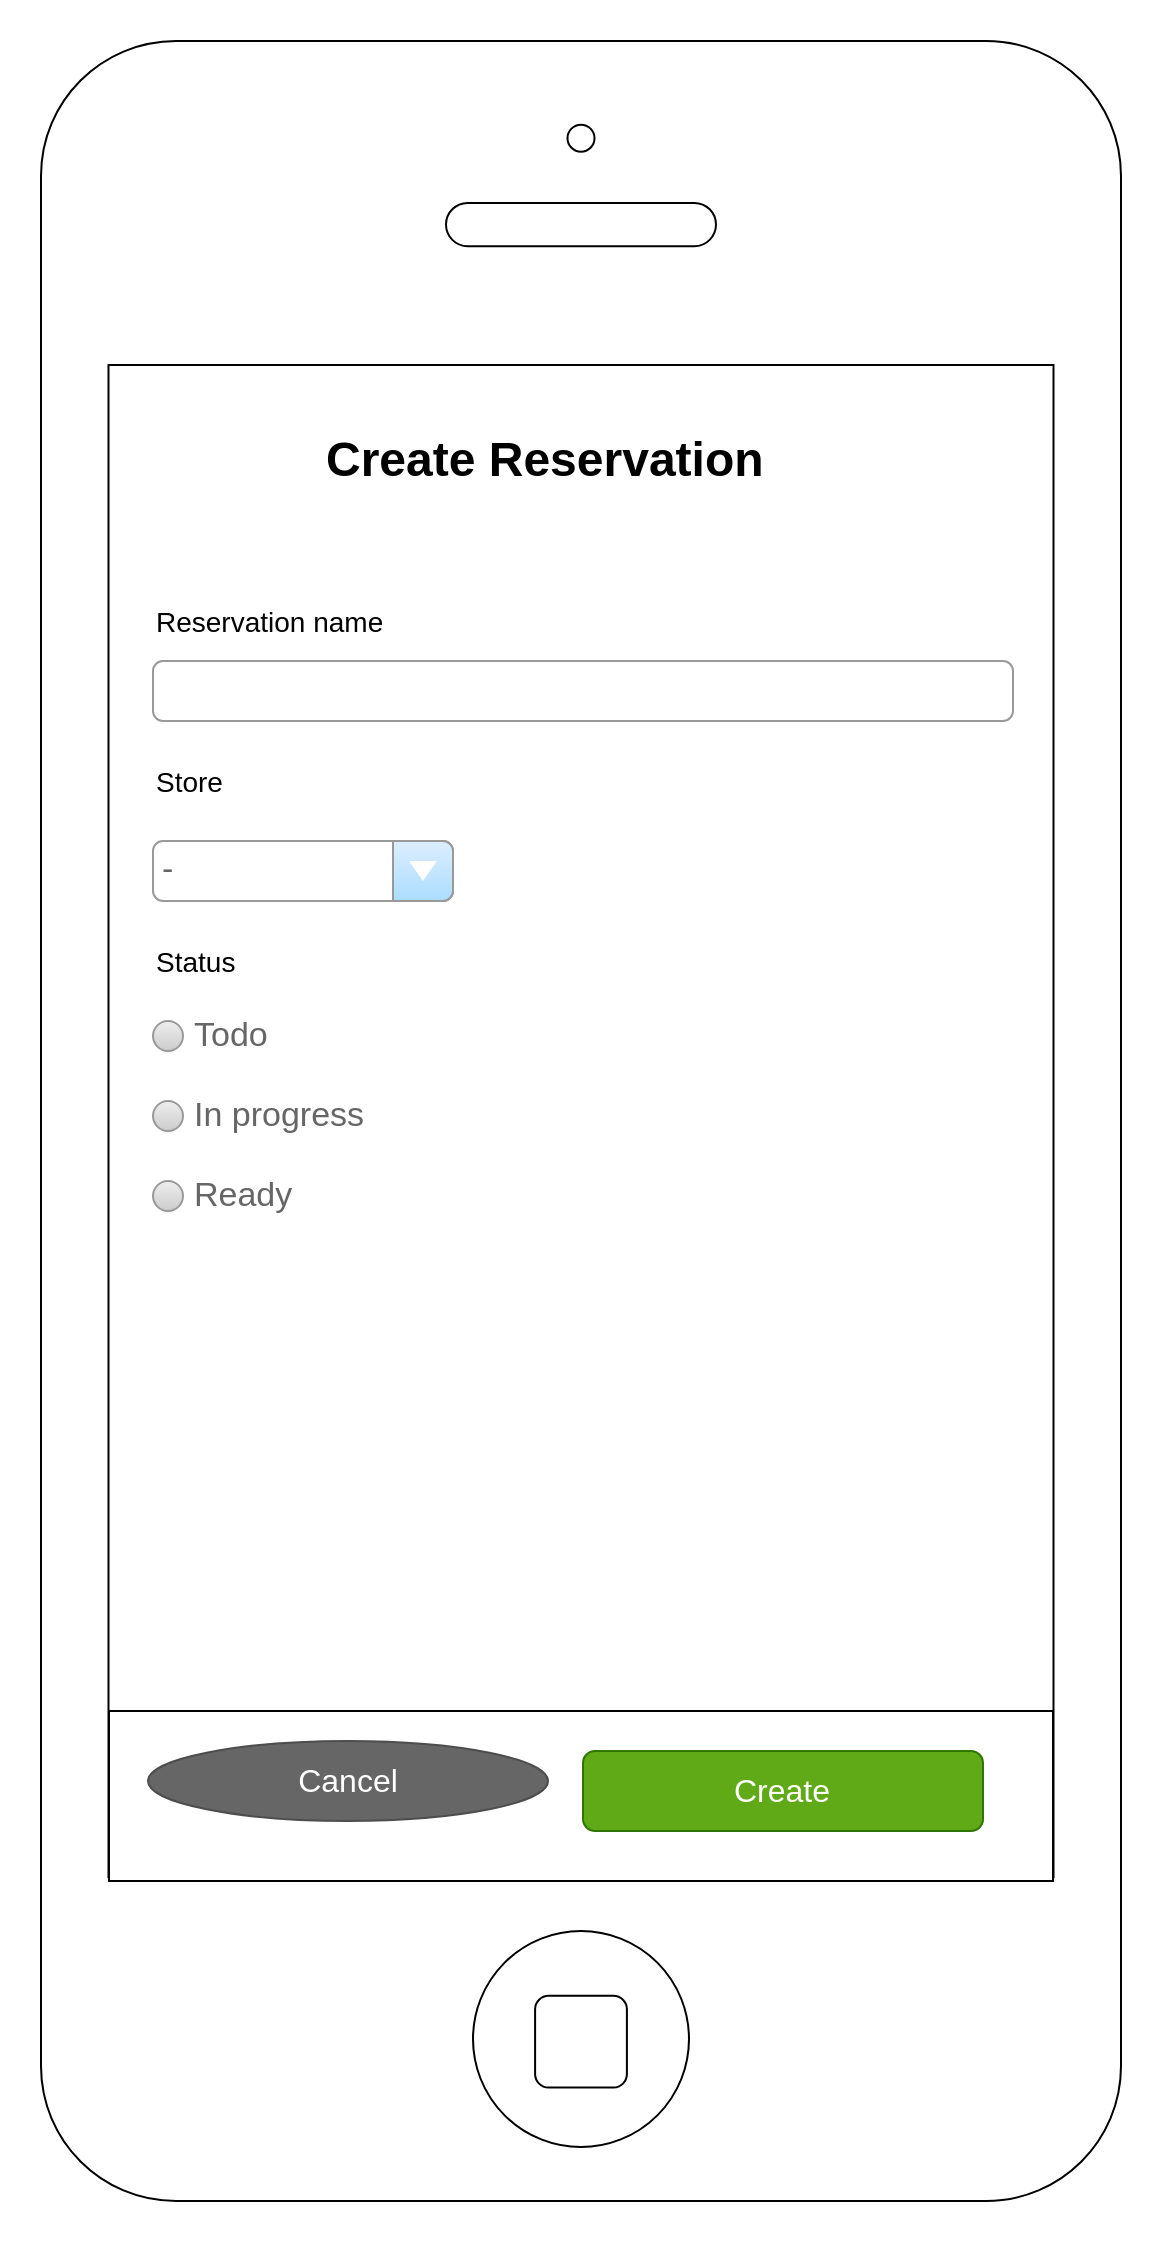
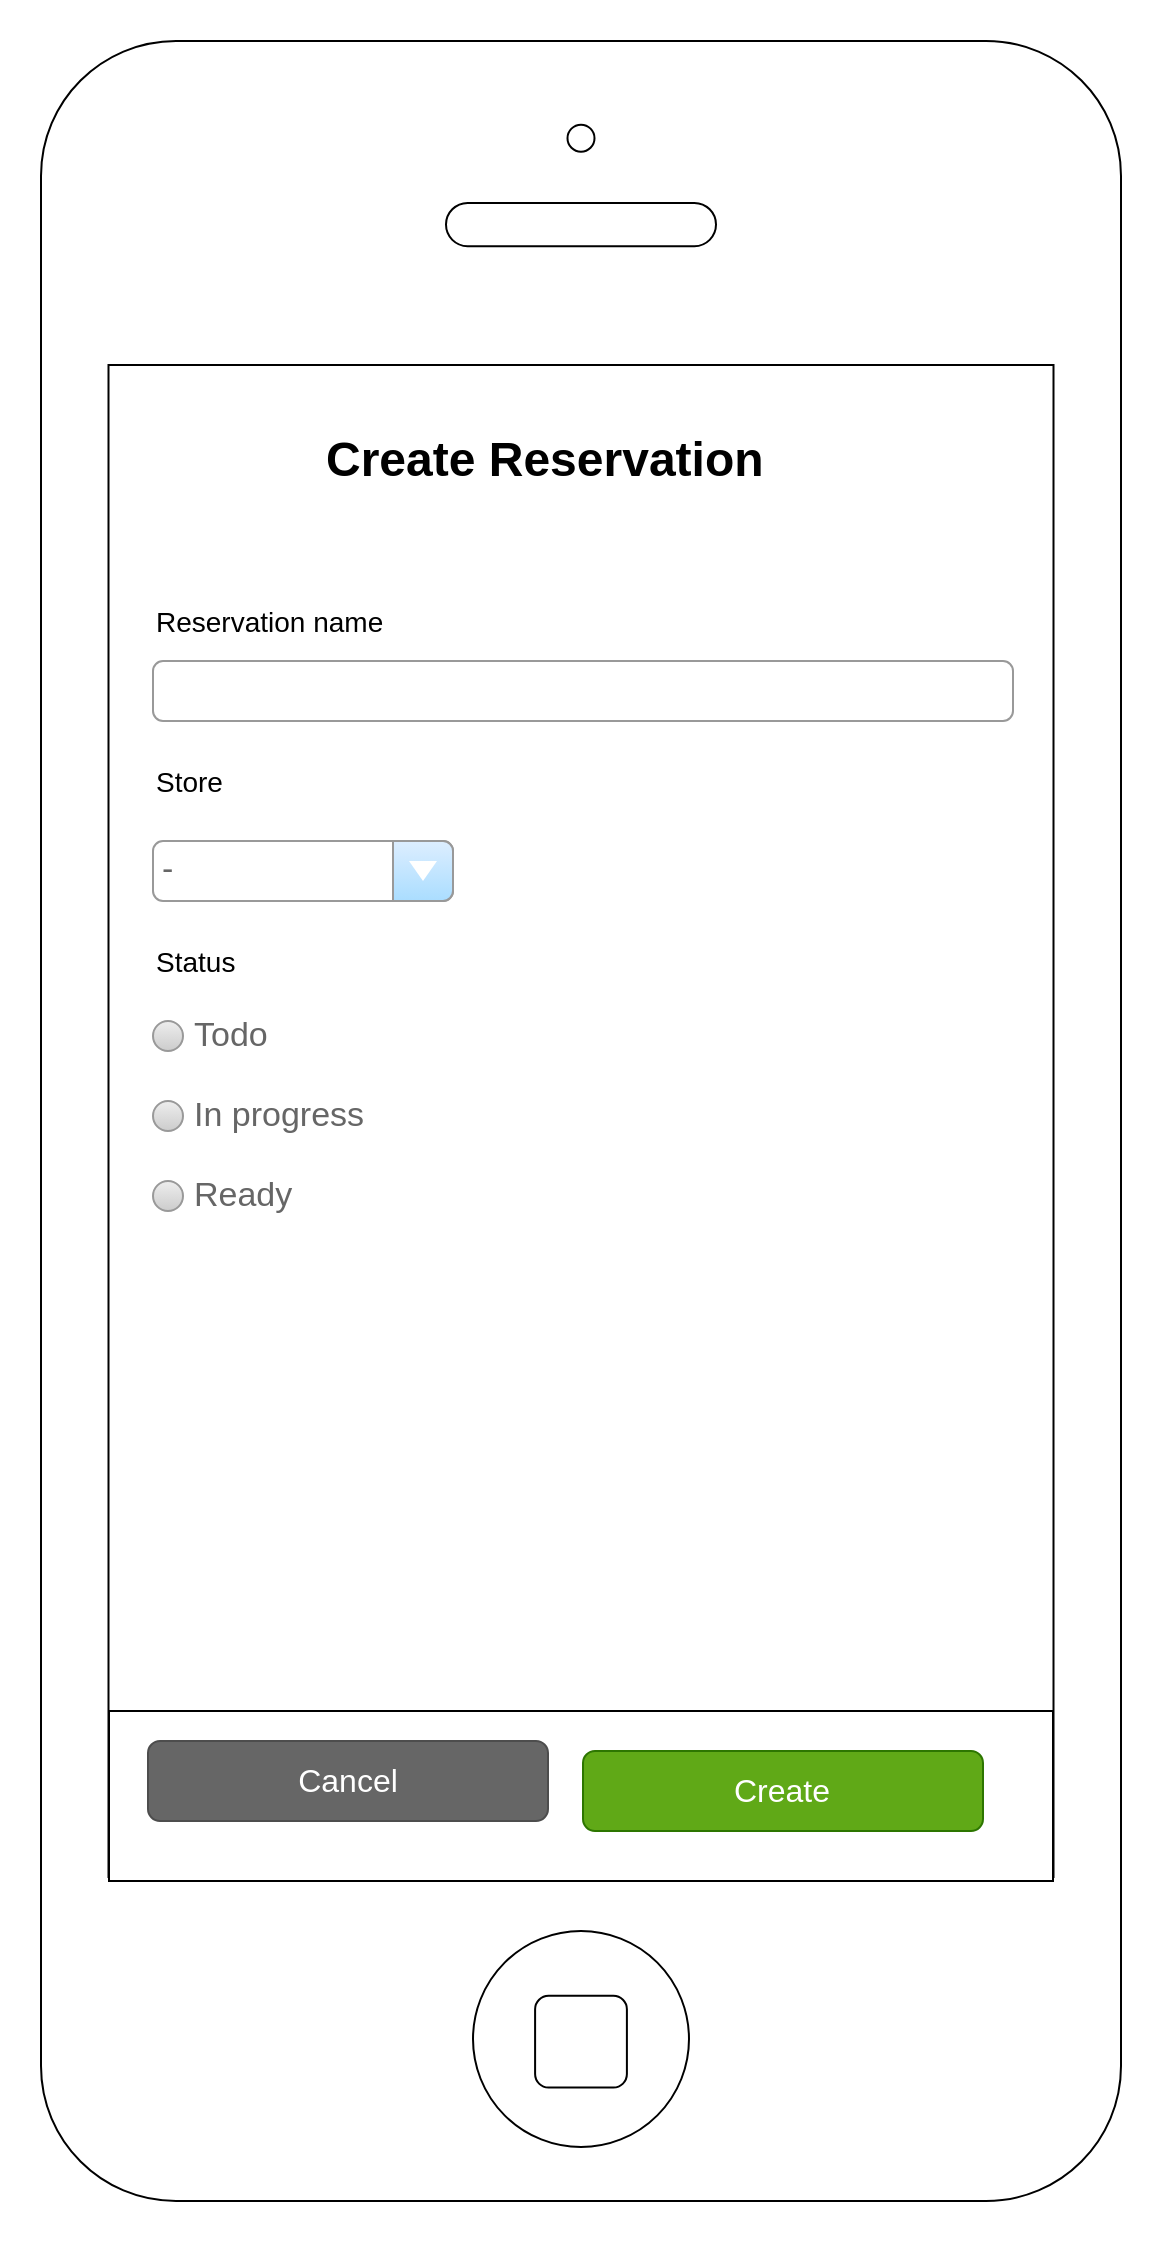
node "Cancel": shape ellipse -> rounded rectangle
